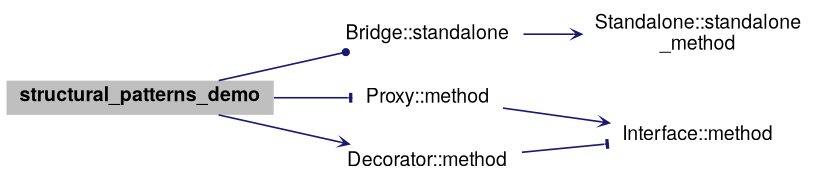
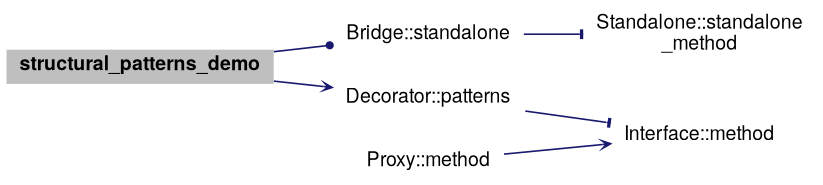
edge "Bridge::standalone" -> "Standalone::standalone _method": arrowhead vee -> tee
edge "structural_patterns_demo" -> "Proxy::method": removed
node "Decorator::method": label "Decorator::method" -> "Decorator::patterns"
